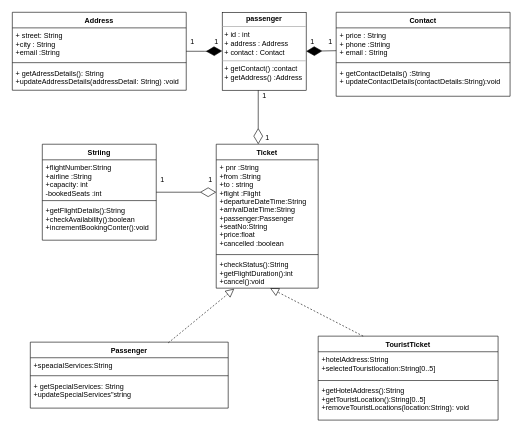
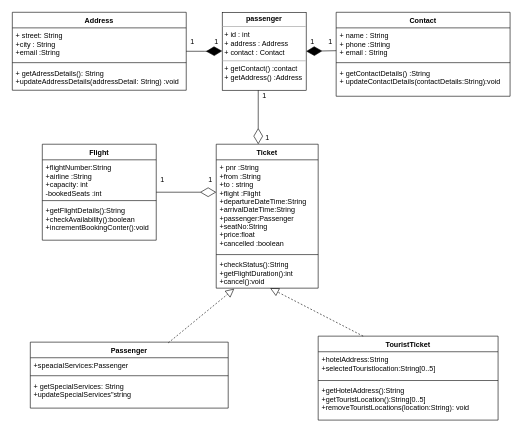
node "+ price : String + phone :Striing + email : String": label "+ price : String + phone :Striing + email : String" -> "+ name : String + phone :Striing + email : String"
node "Striing": label "Striing" -> "Flight"
node "+speacialServices:String": label "+speacialServices:String" -> "+speacialServices:Passenger"
